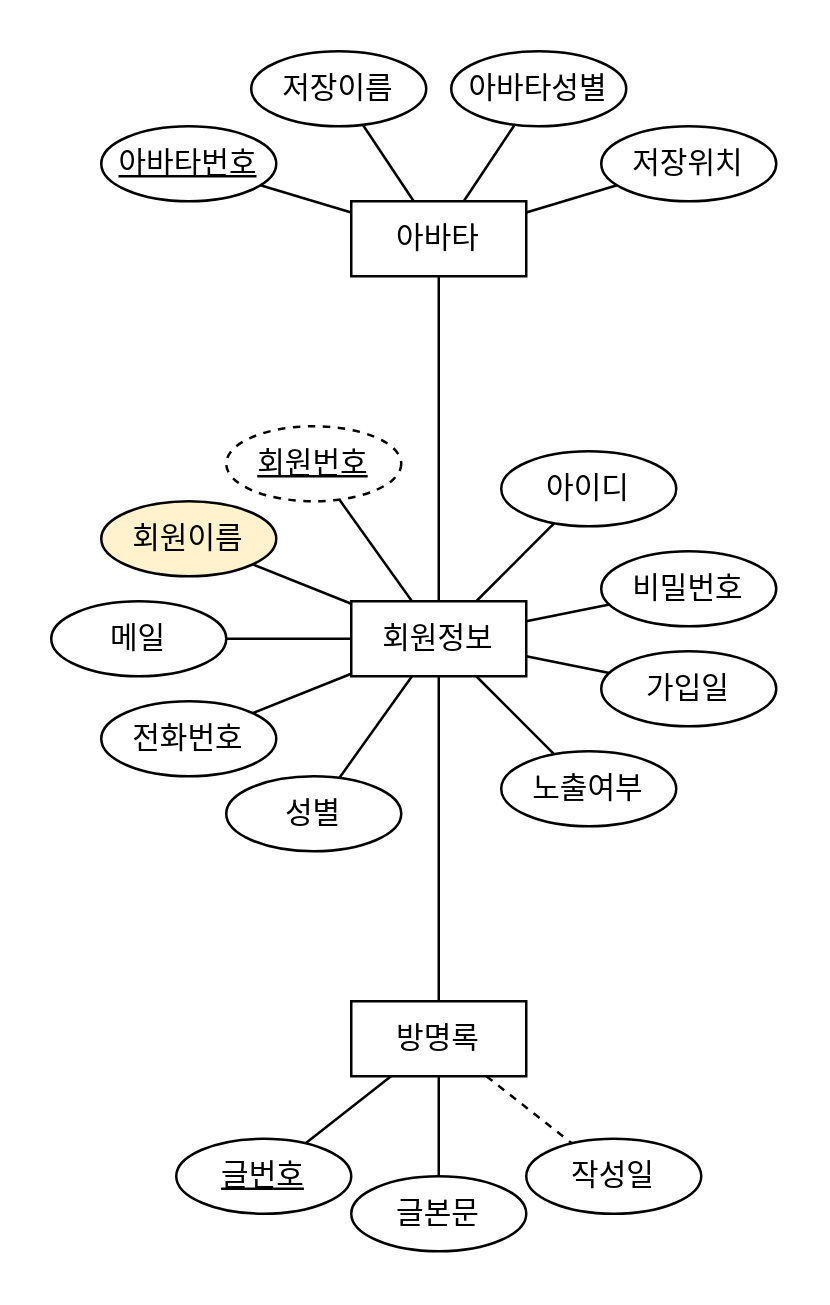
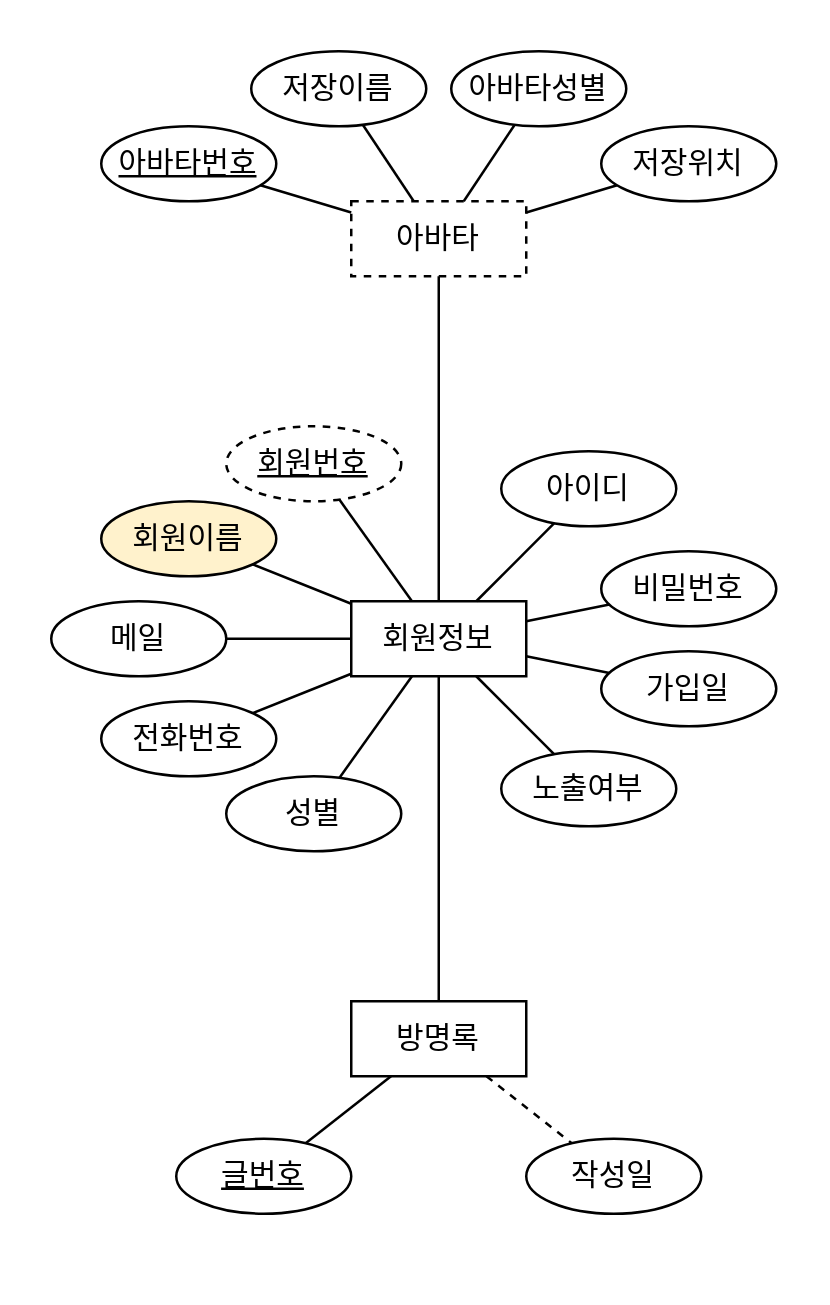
node "아바타": style solid -> dashed
edge "방명록" -- "글본문": removed
node "글본문": removed
